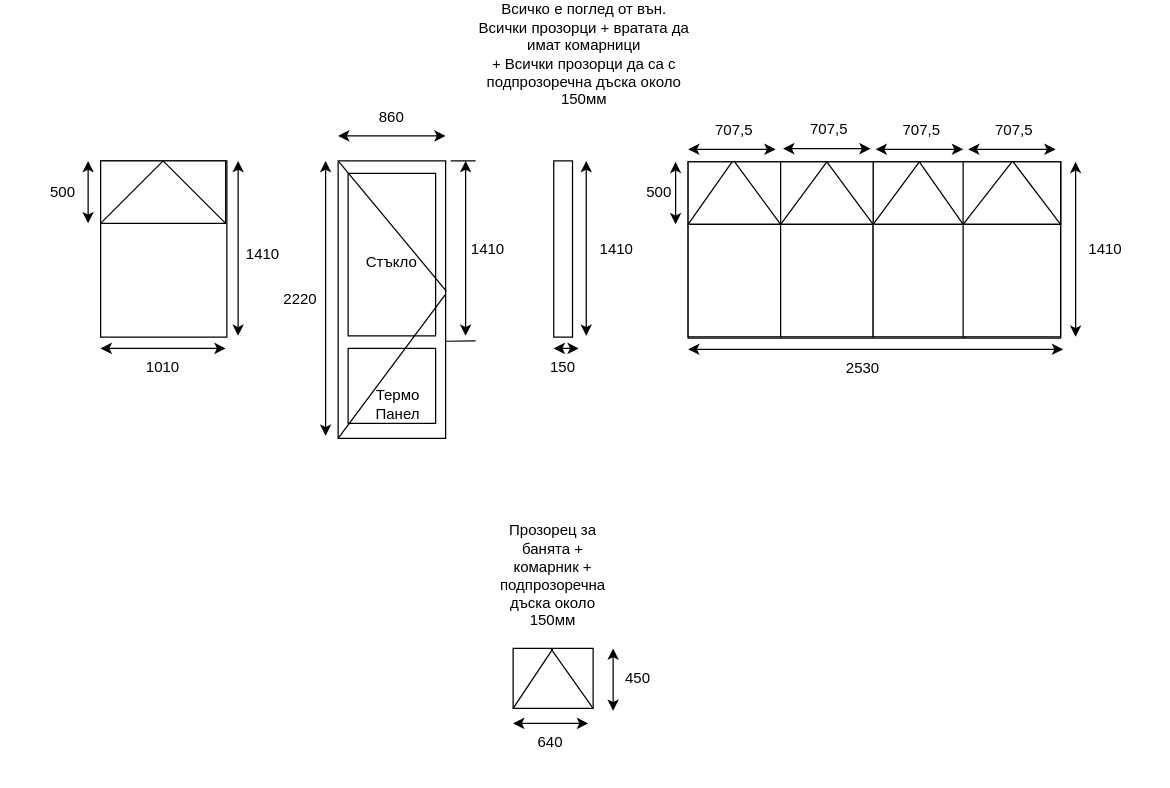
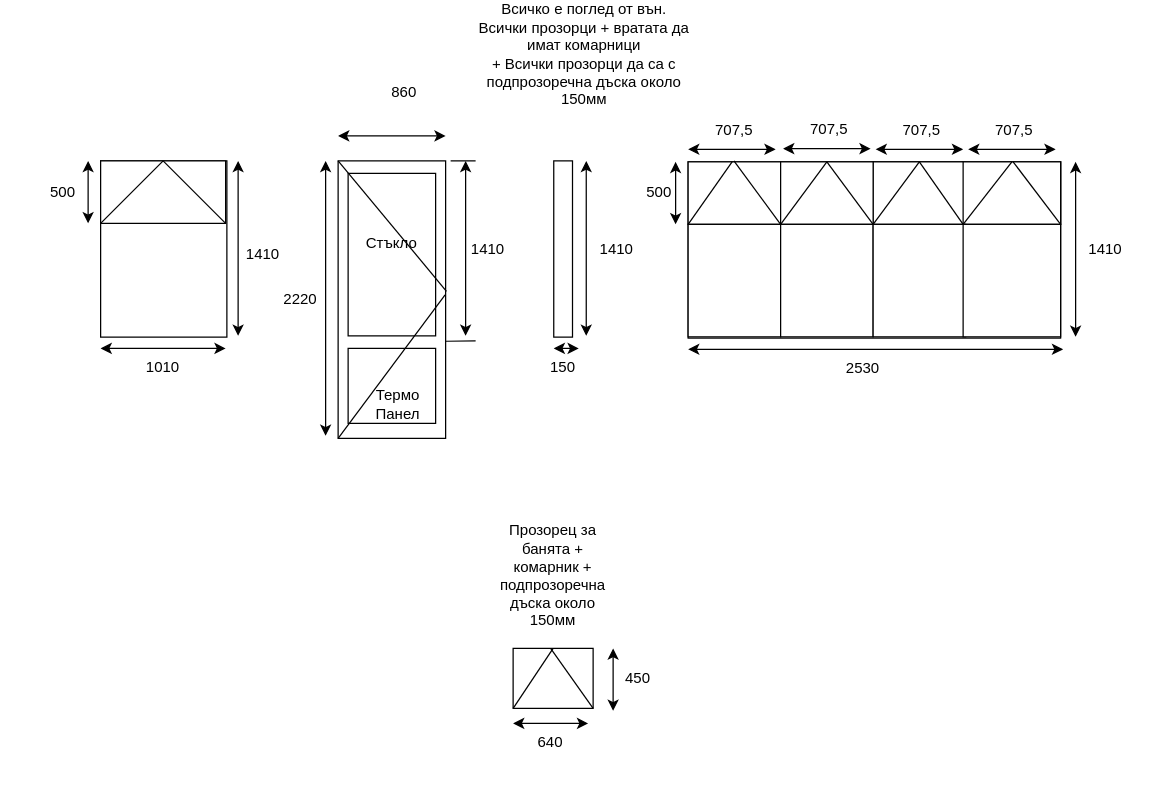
node "860": moved (392, 117) -> (404, 92)
node "Стъкло": moved (392, 262) -> (392, 243)
